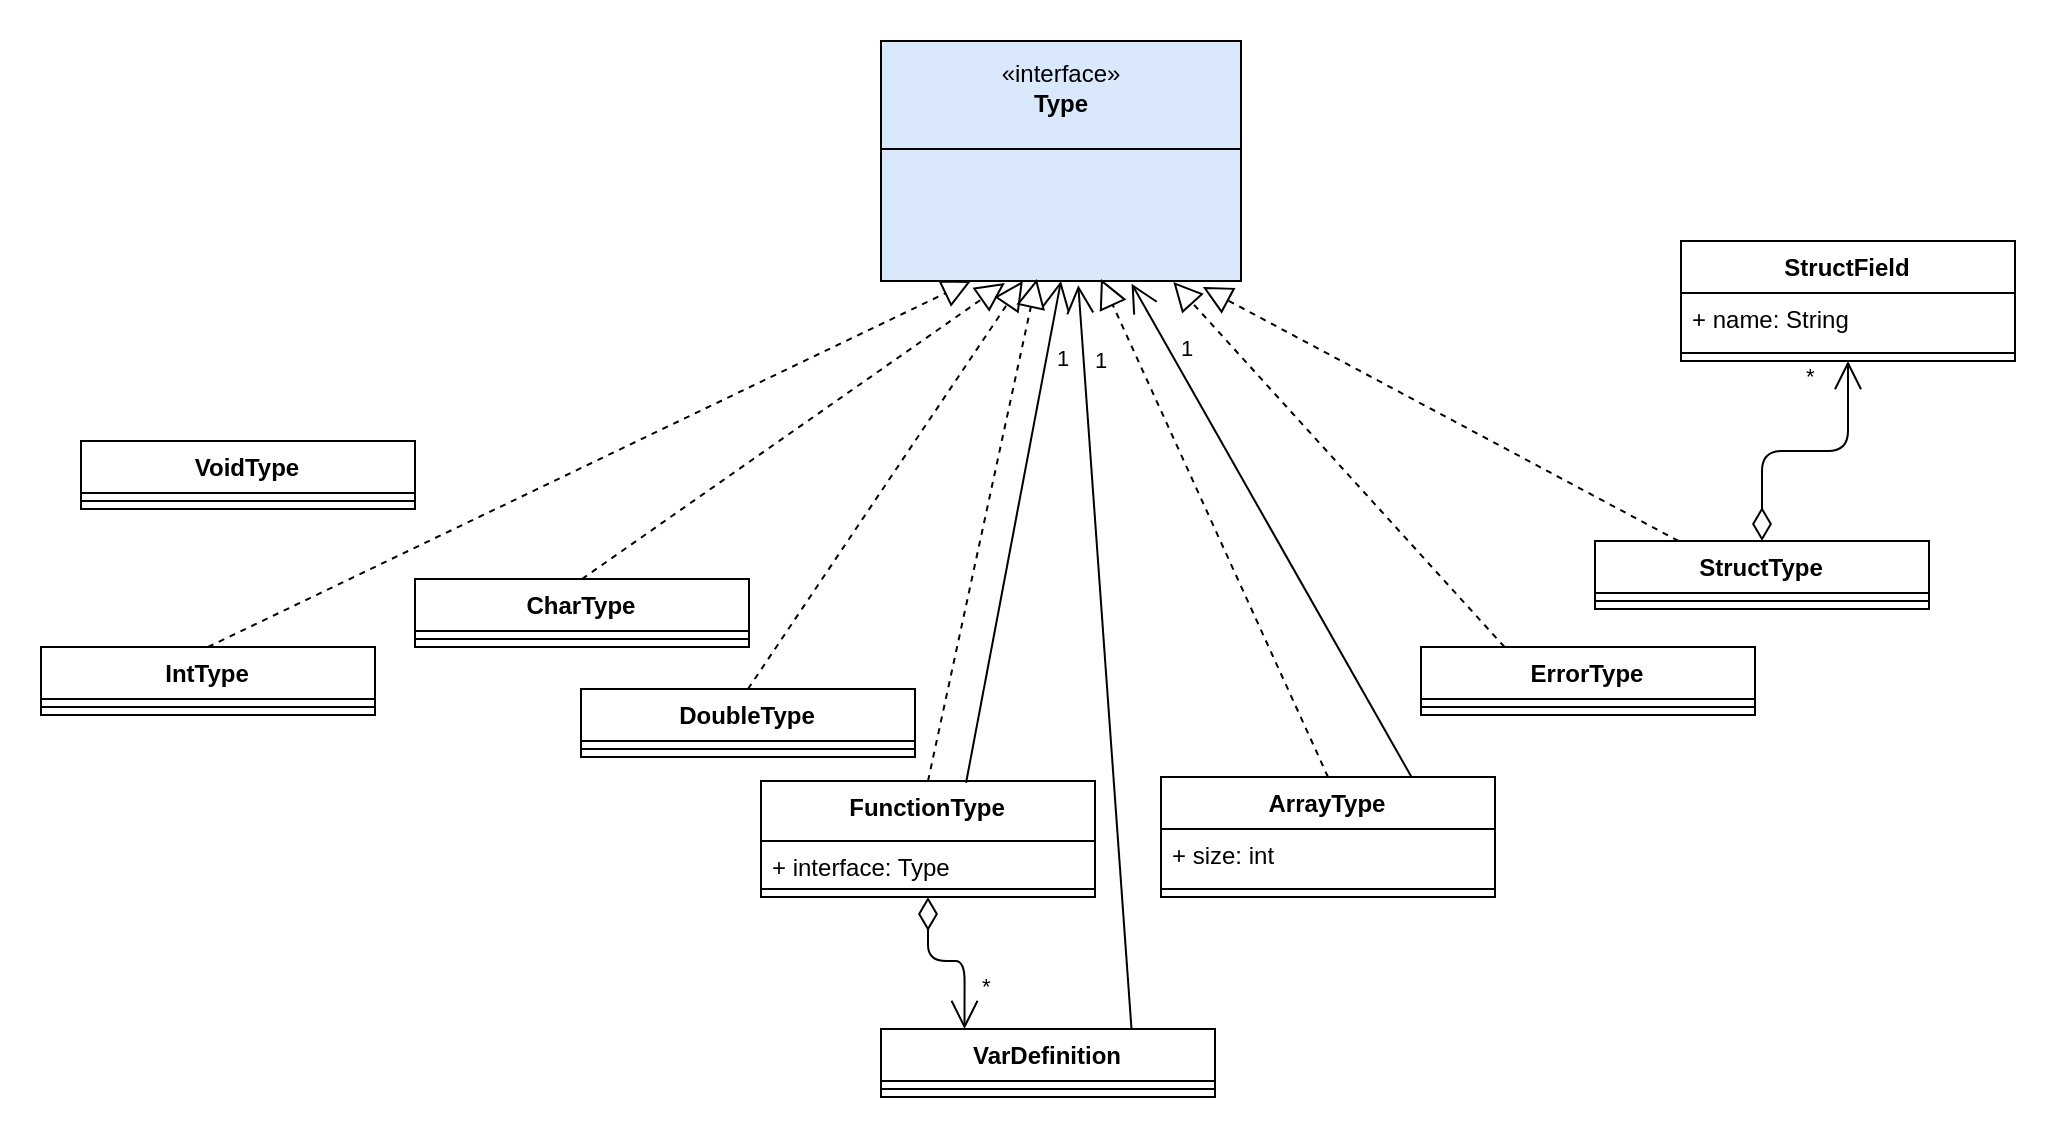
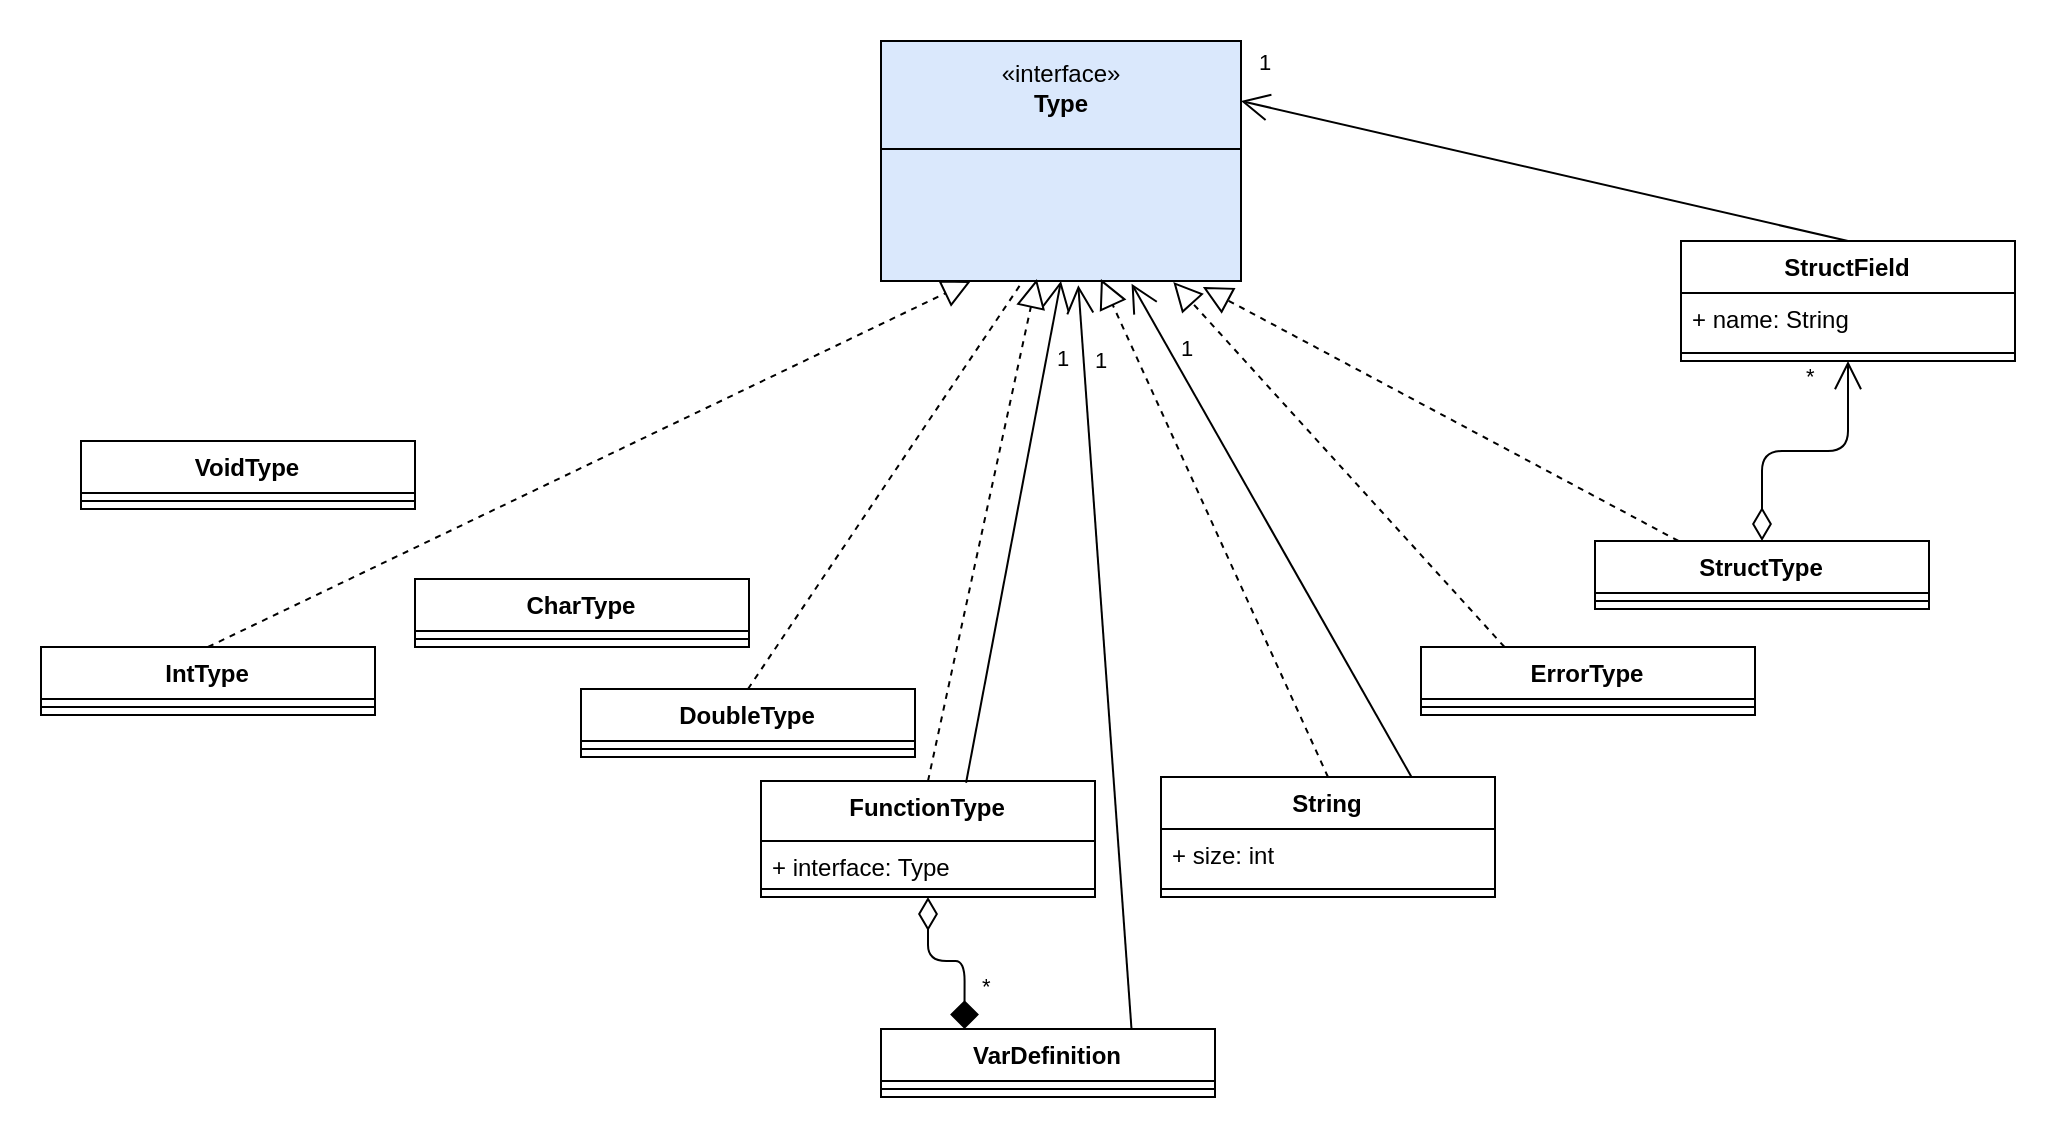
edge "StructField" -> "«interface» Type": added, label "1"
edge "DoubleType" -> "«interface» Type": arrowhead block -> none
edge "CharType" -> "«interface» Type": removed
node "ArrayType": label "ArrayType" -> "String"
edge "FunctionType" -- "VarDefinition": arrowhead open -> diamond
